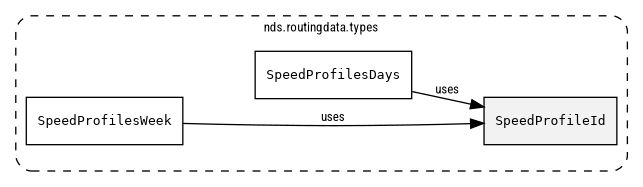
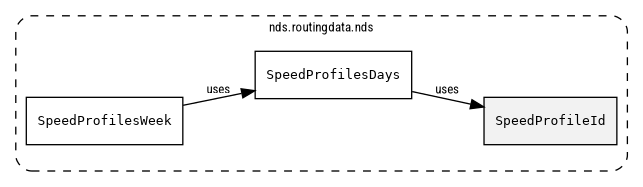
cluster "nds.routingdata.types": label "nds.routingdata.types" -> "nds.routingdata.nds"
edge "SpeedProfilesWeek" -> "SpeedProfileId": now "SpeedProfilesWeek" -> "SpeedProfilesDays"
